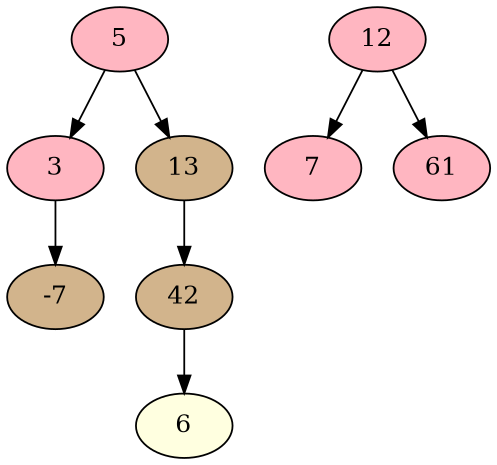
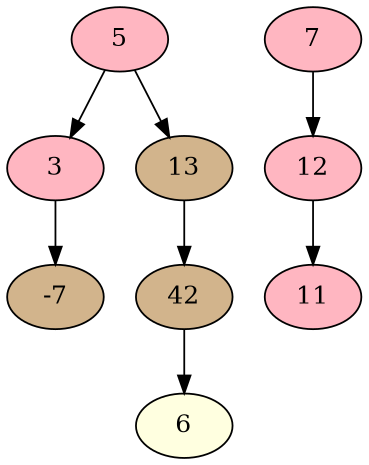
edge "12" -> "7": reversed
node "61": label "61" -> "11"
